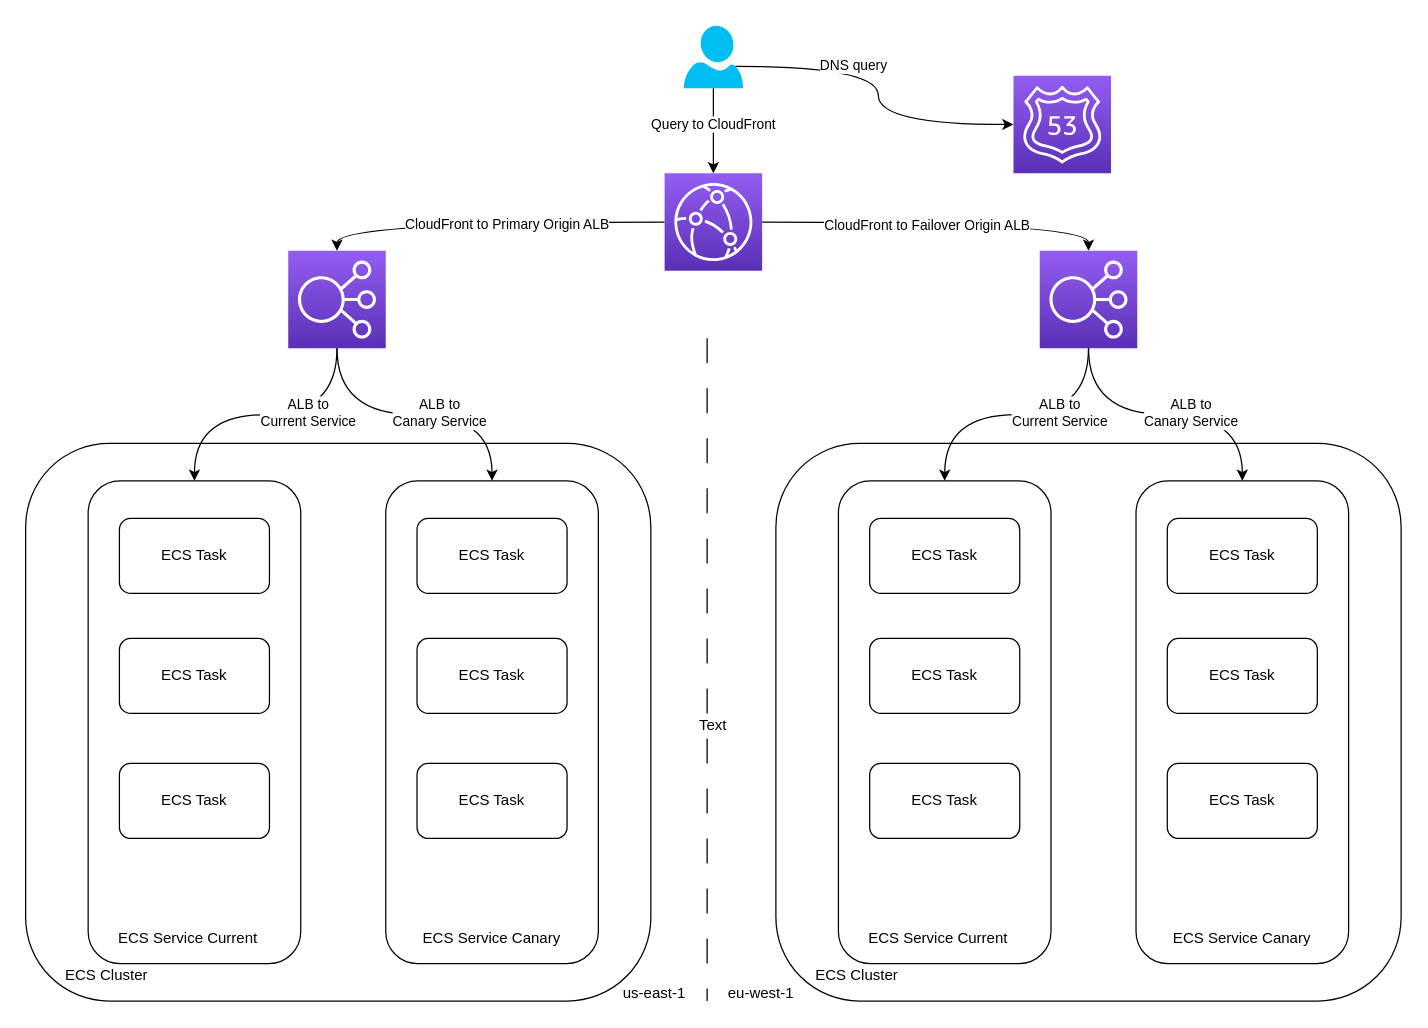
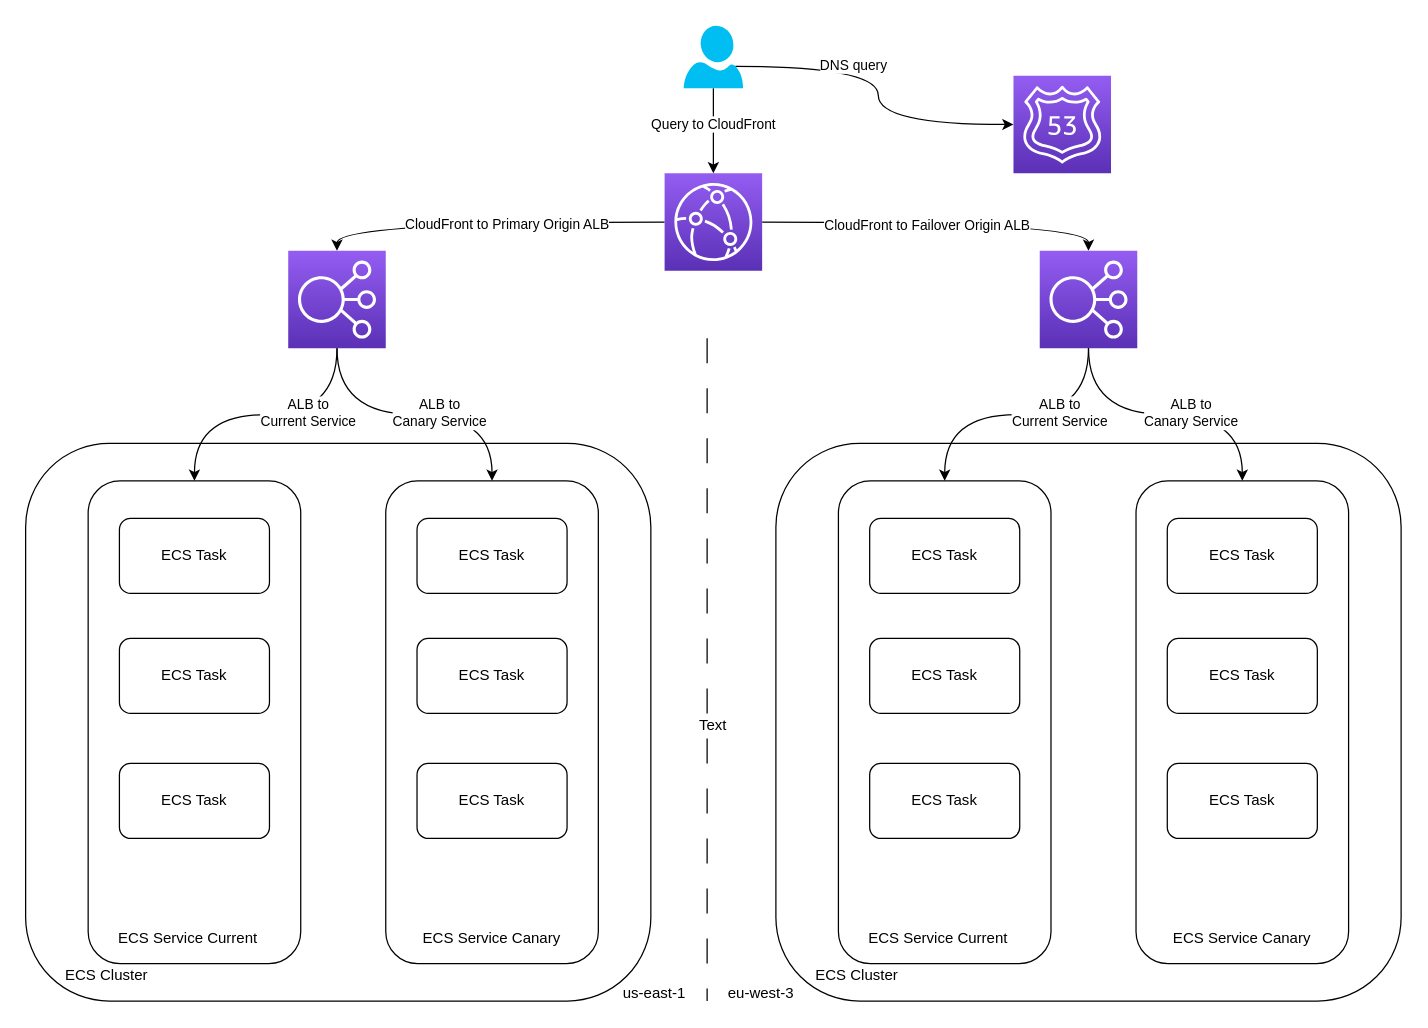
node "eu-west-1": label "eu-west-1" -> "eu-west-3"
